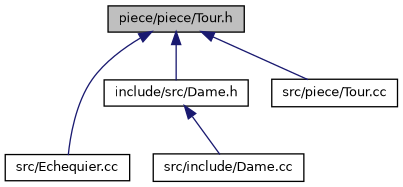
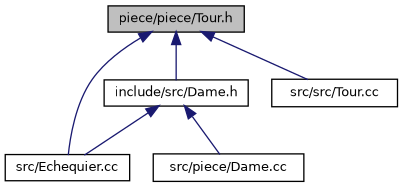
node "src/piece/Tour.cc": label "src/piece/Tour.cc" -> "src/src/Tour.cc"
edge "src/Echequier.cc" -> "include/src/Dame.h": added
node "src/include/Dame.cc": label "src/include/Dame.cc" -> "src/piece/Dame.cc"
